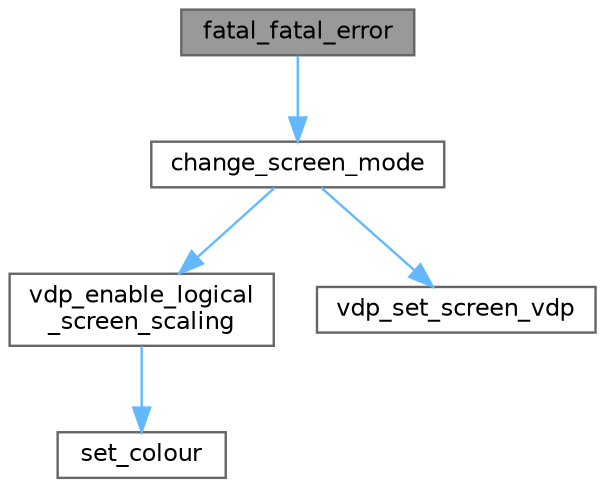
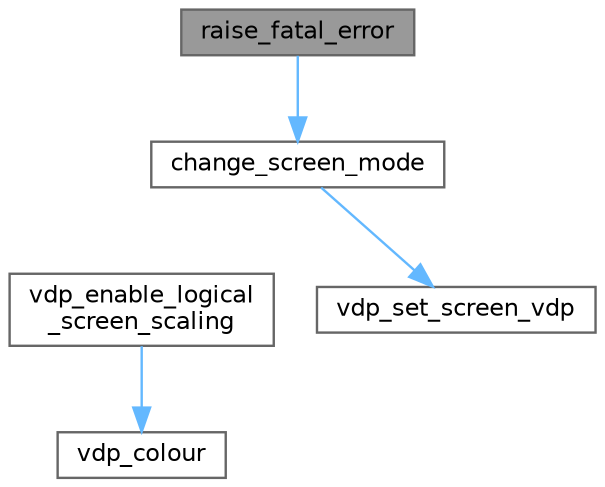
node "fatal_fatal_error": label "fatal_fatal_error" -> "raise_fatal_error"
edge "change_screen_mode" -> "vdp_enable_logical _screen_scaling": removed
node "set_colour": label "set_colour" -> "vdp_colour"
